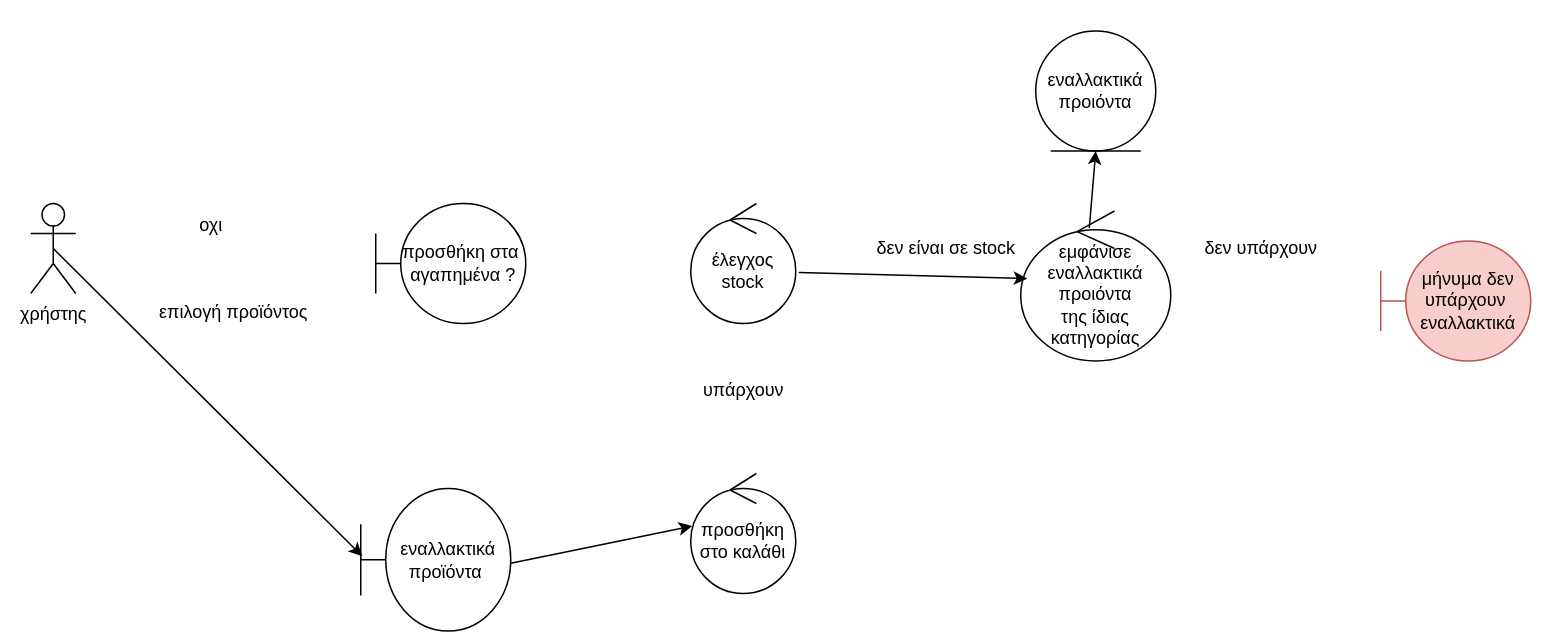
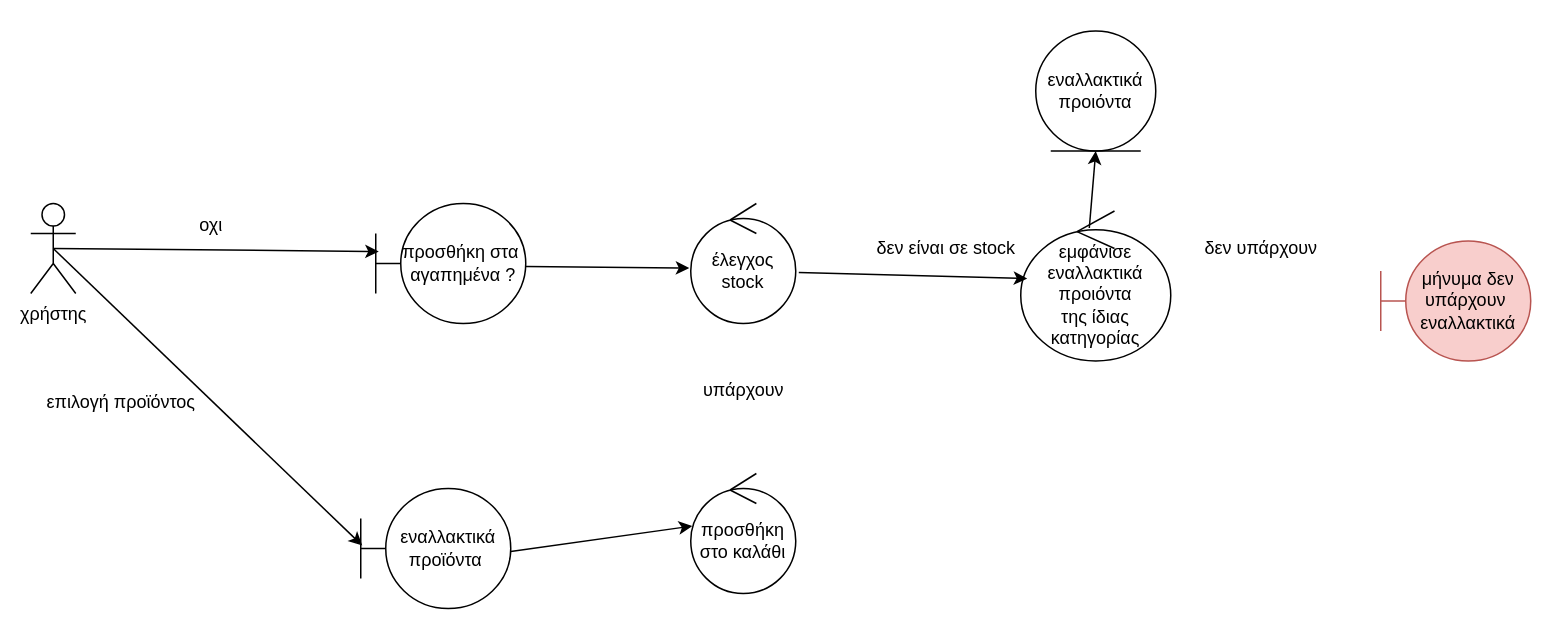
edge "χρήστης" -> "προσθήκη στα αγαπημένα ?": added
edge "προσθήκη στα αγαπημένα ?" -> "έλεγχος stock": added
node "επιλογή προϊόντος": moved (233, 313) -> (121, 403)
node "εναλλακτικά προϊόντα": size 150x143 -> 150x120
